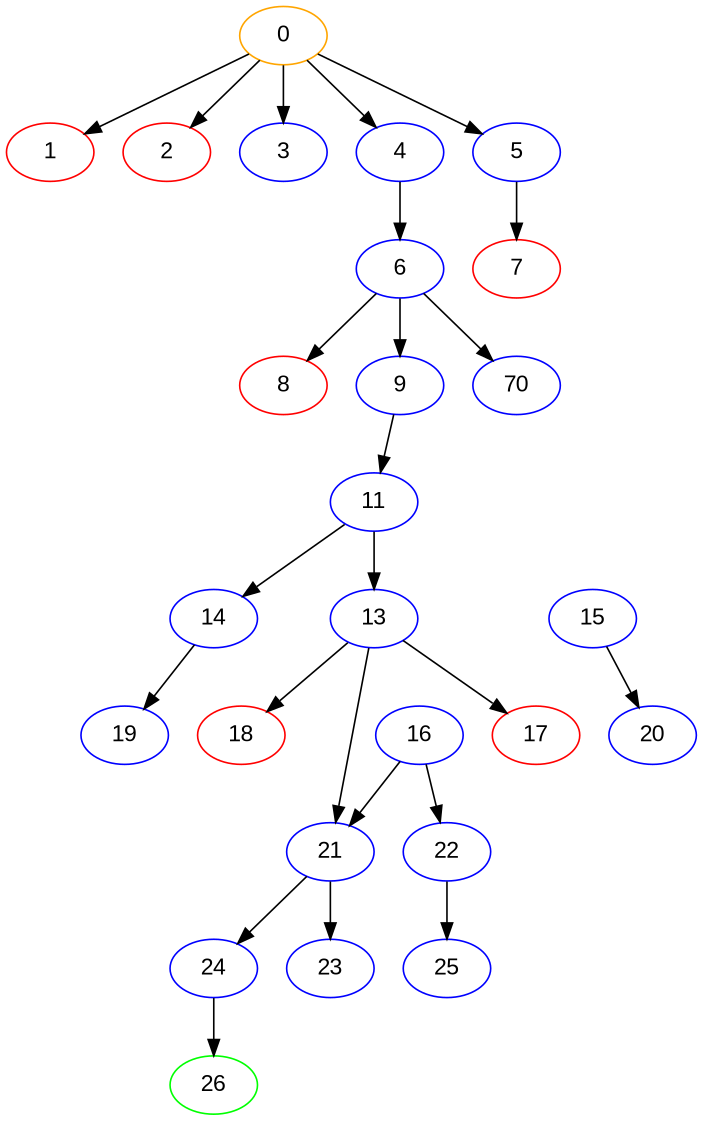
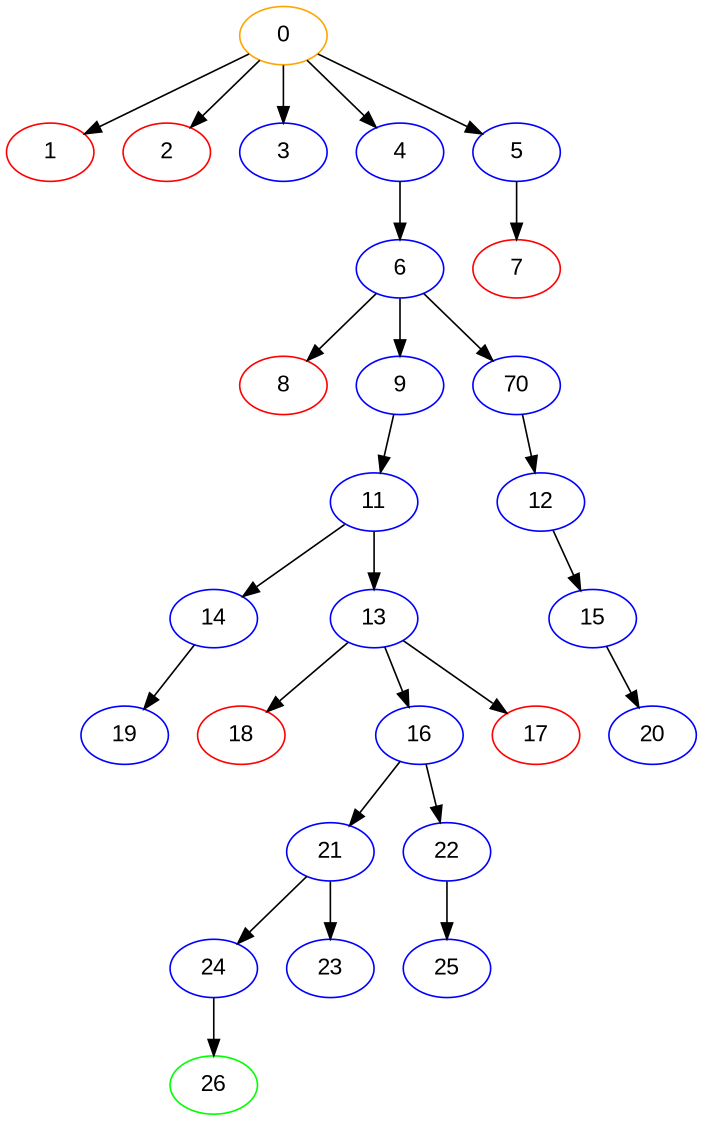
node "12": added
edge "13" -> "21": now "13" -> "16"
